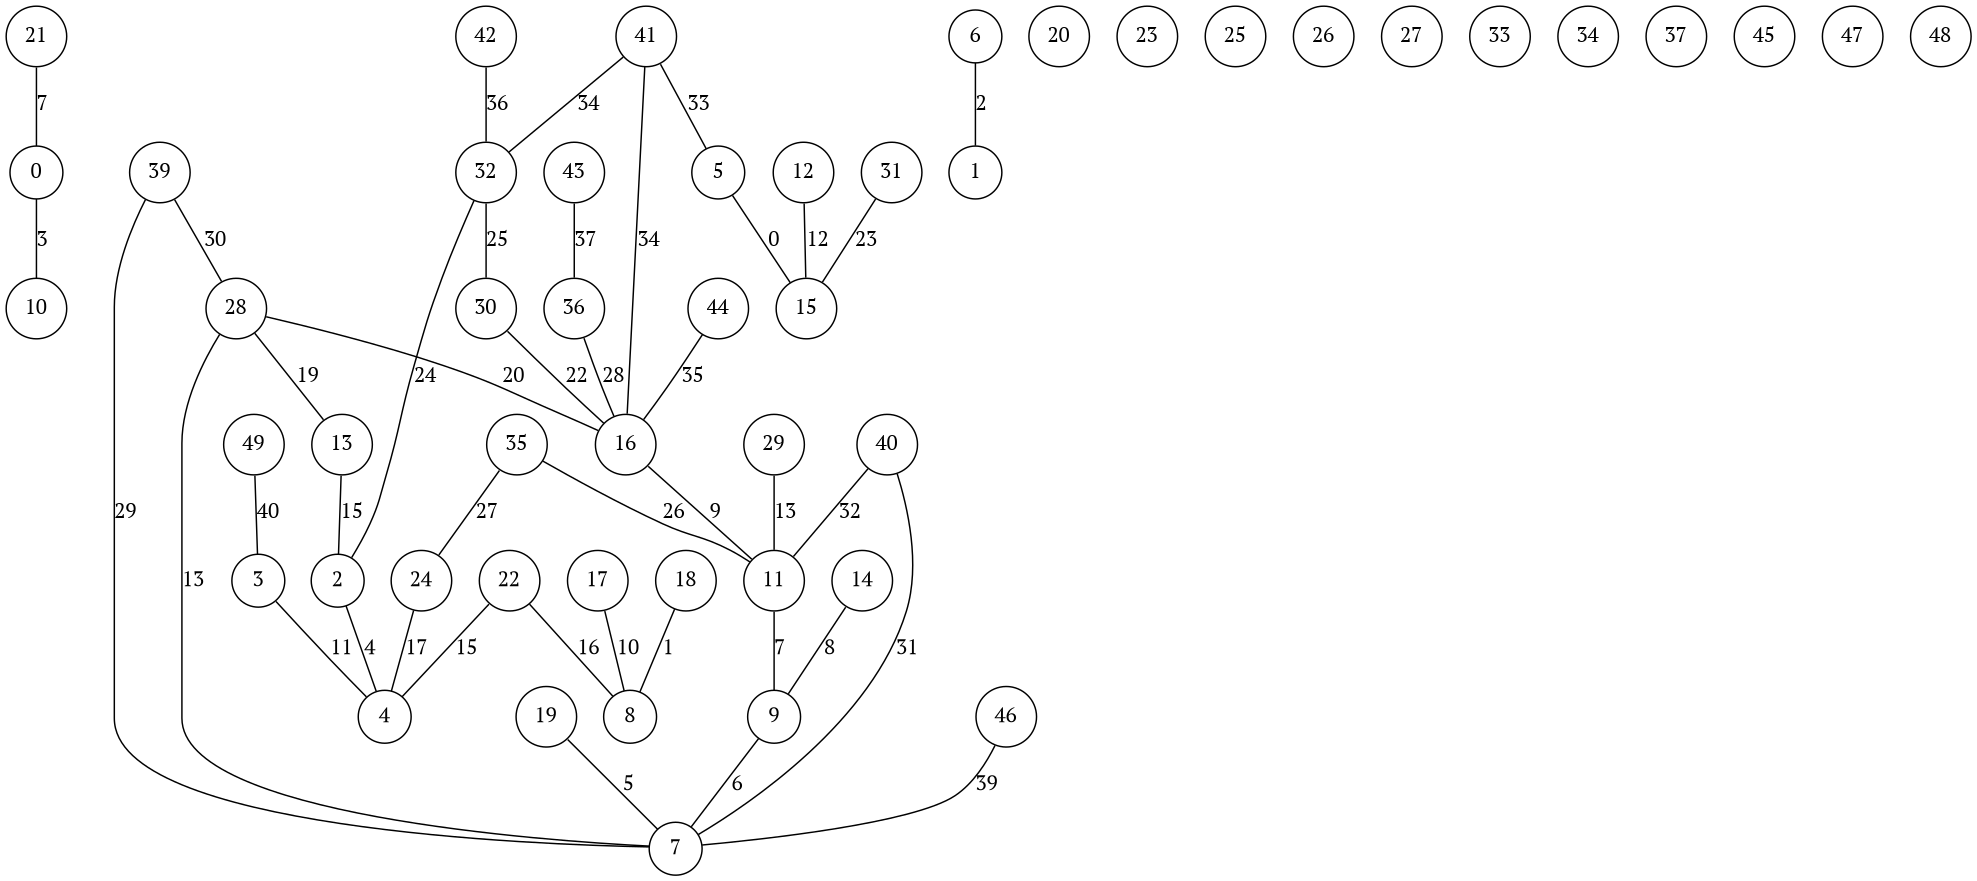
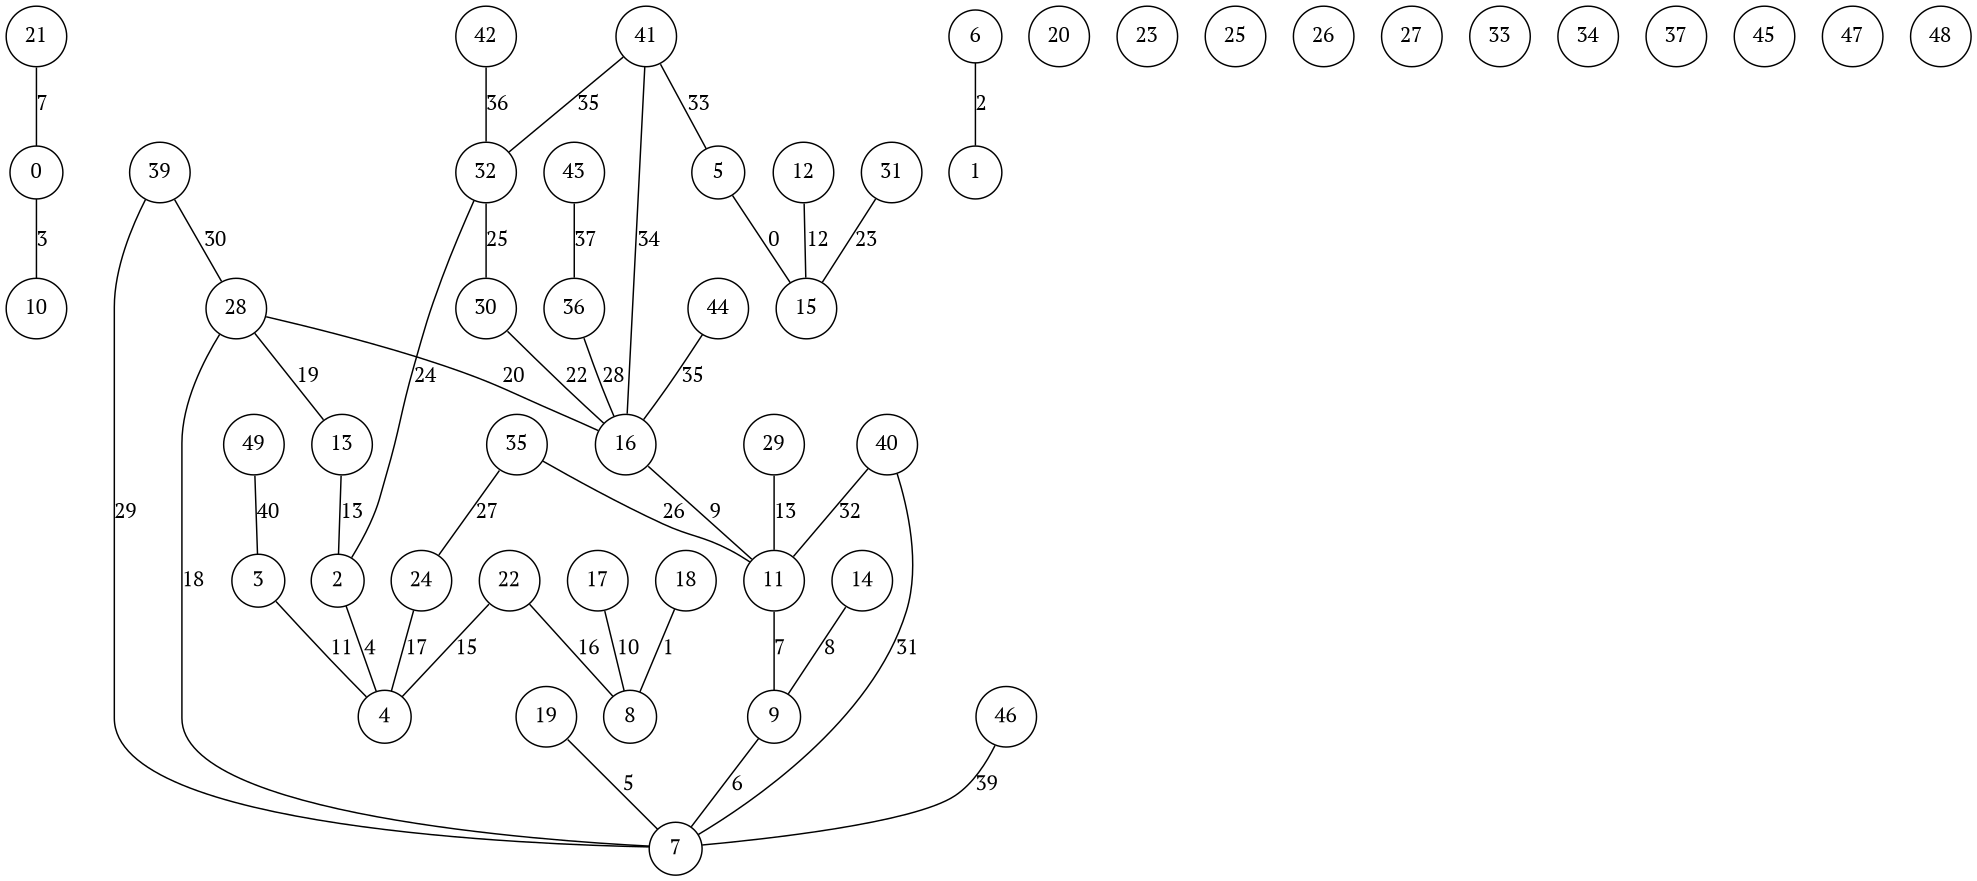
edge "41" -- "32": label "34" -> "35"
edge "13" -- "2": label "15" -> "13"
edge "28" -- "7": label "13" -> "18"
